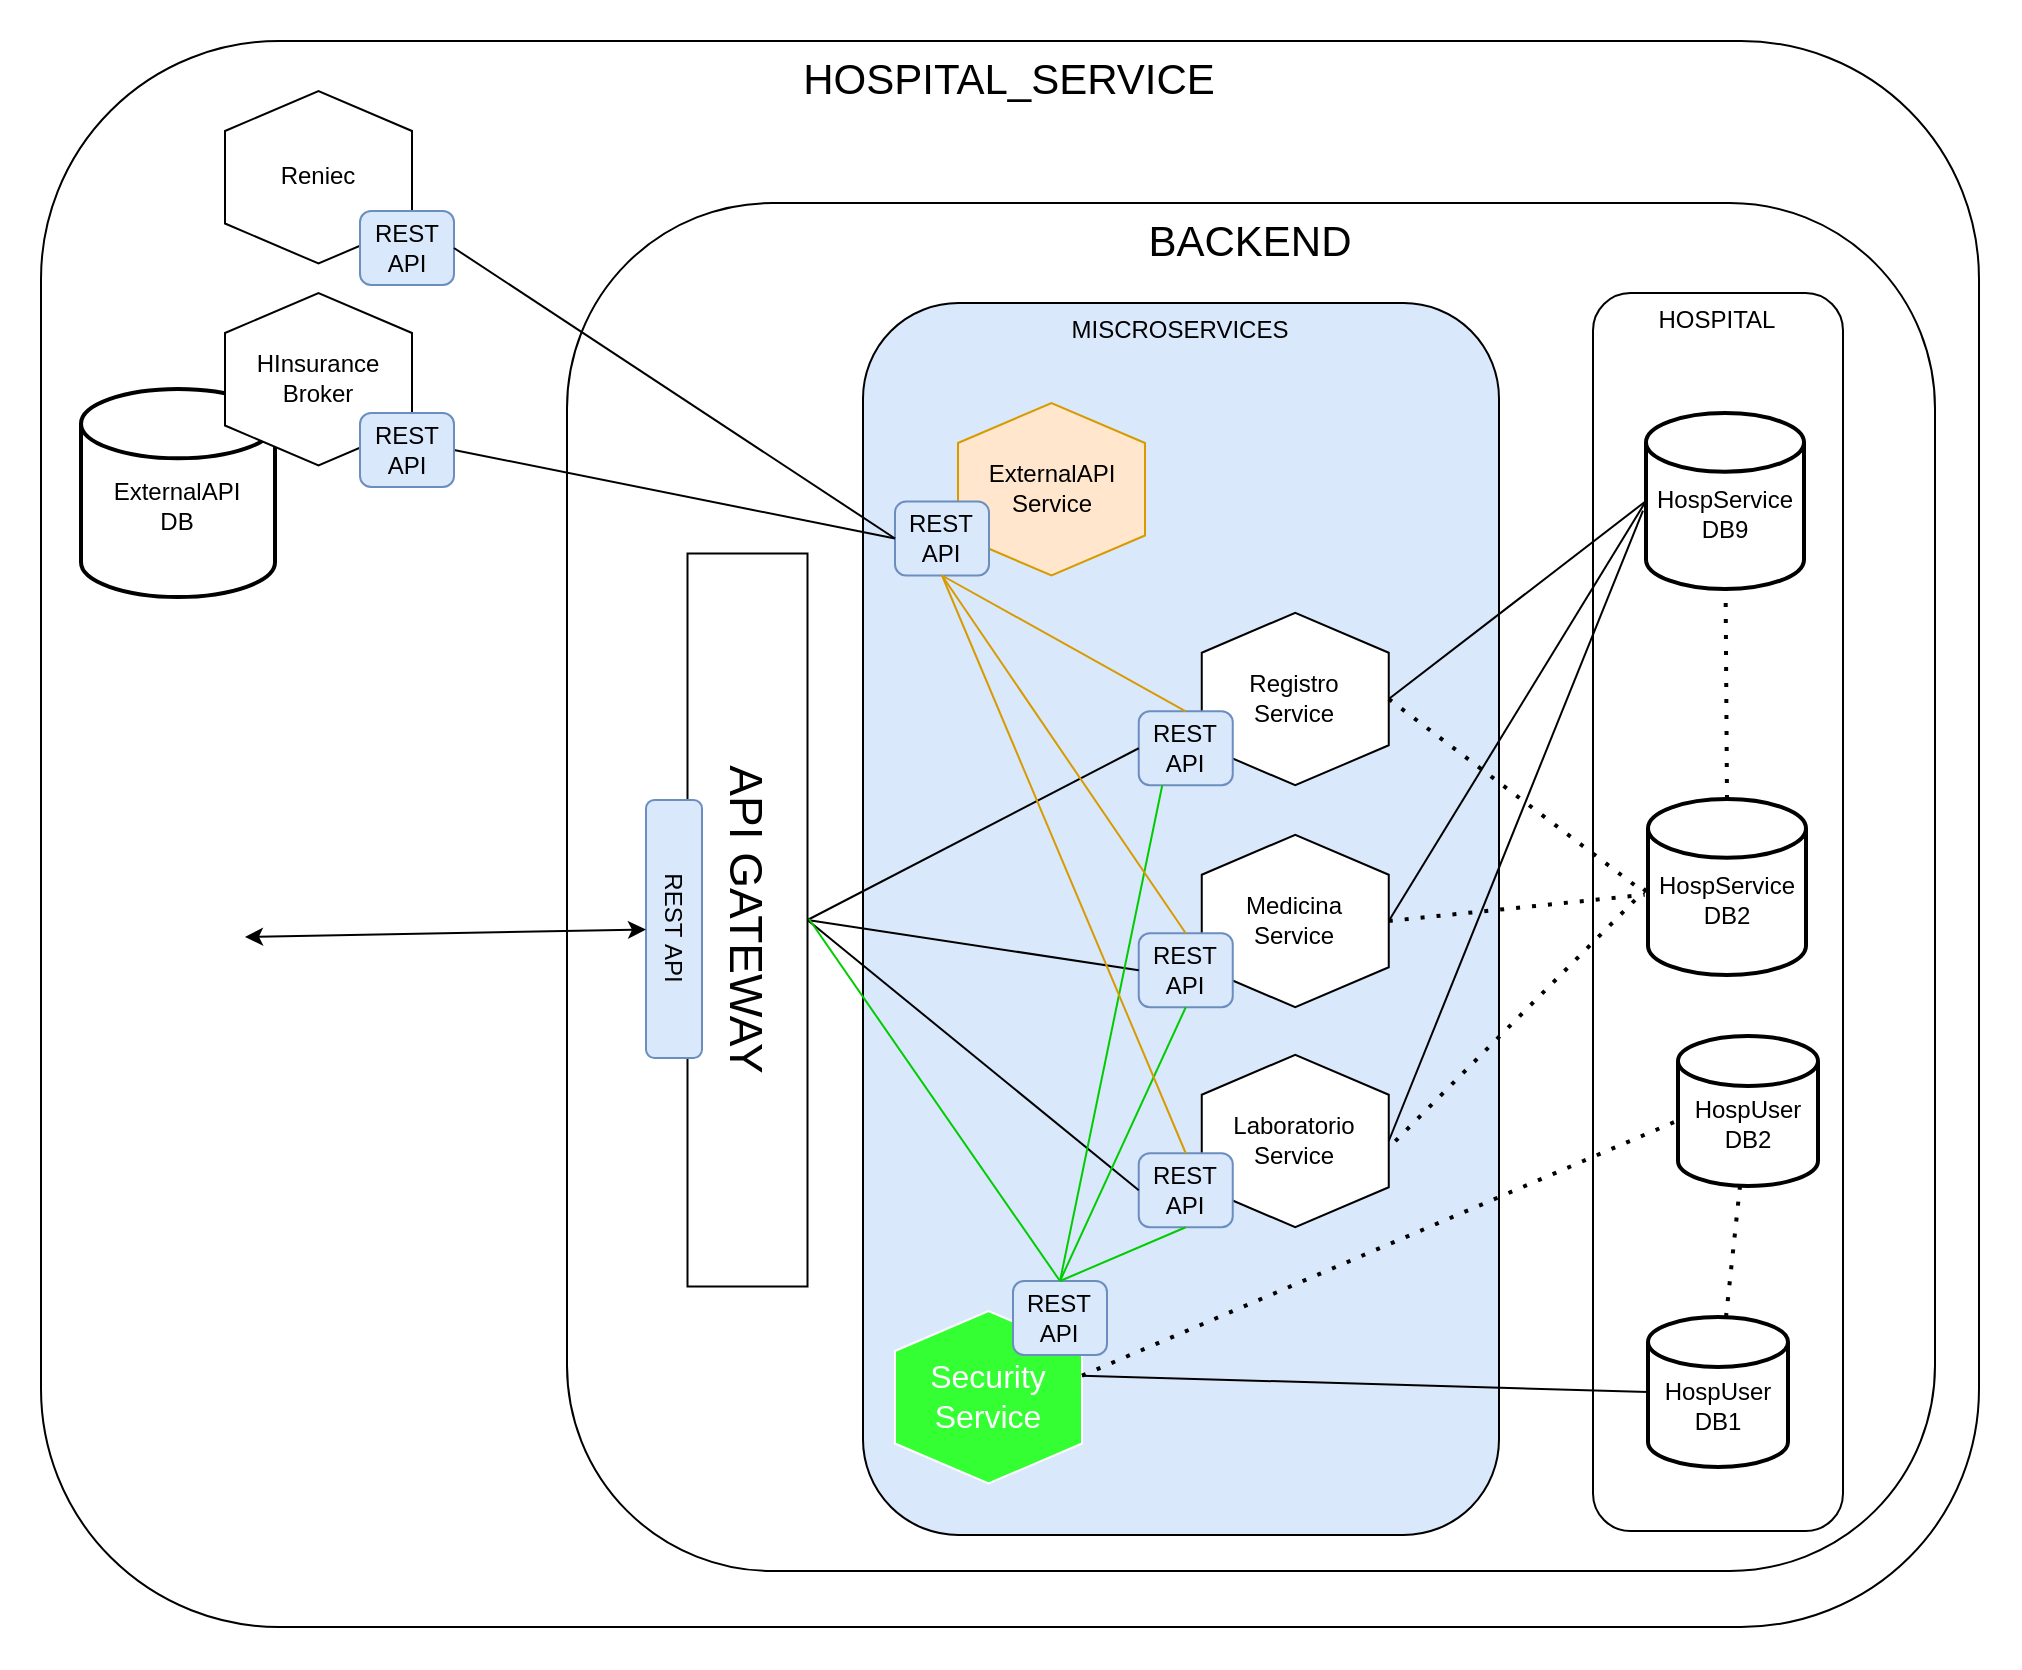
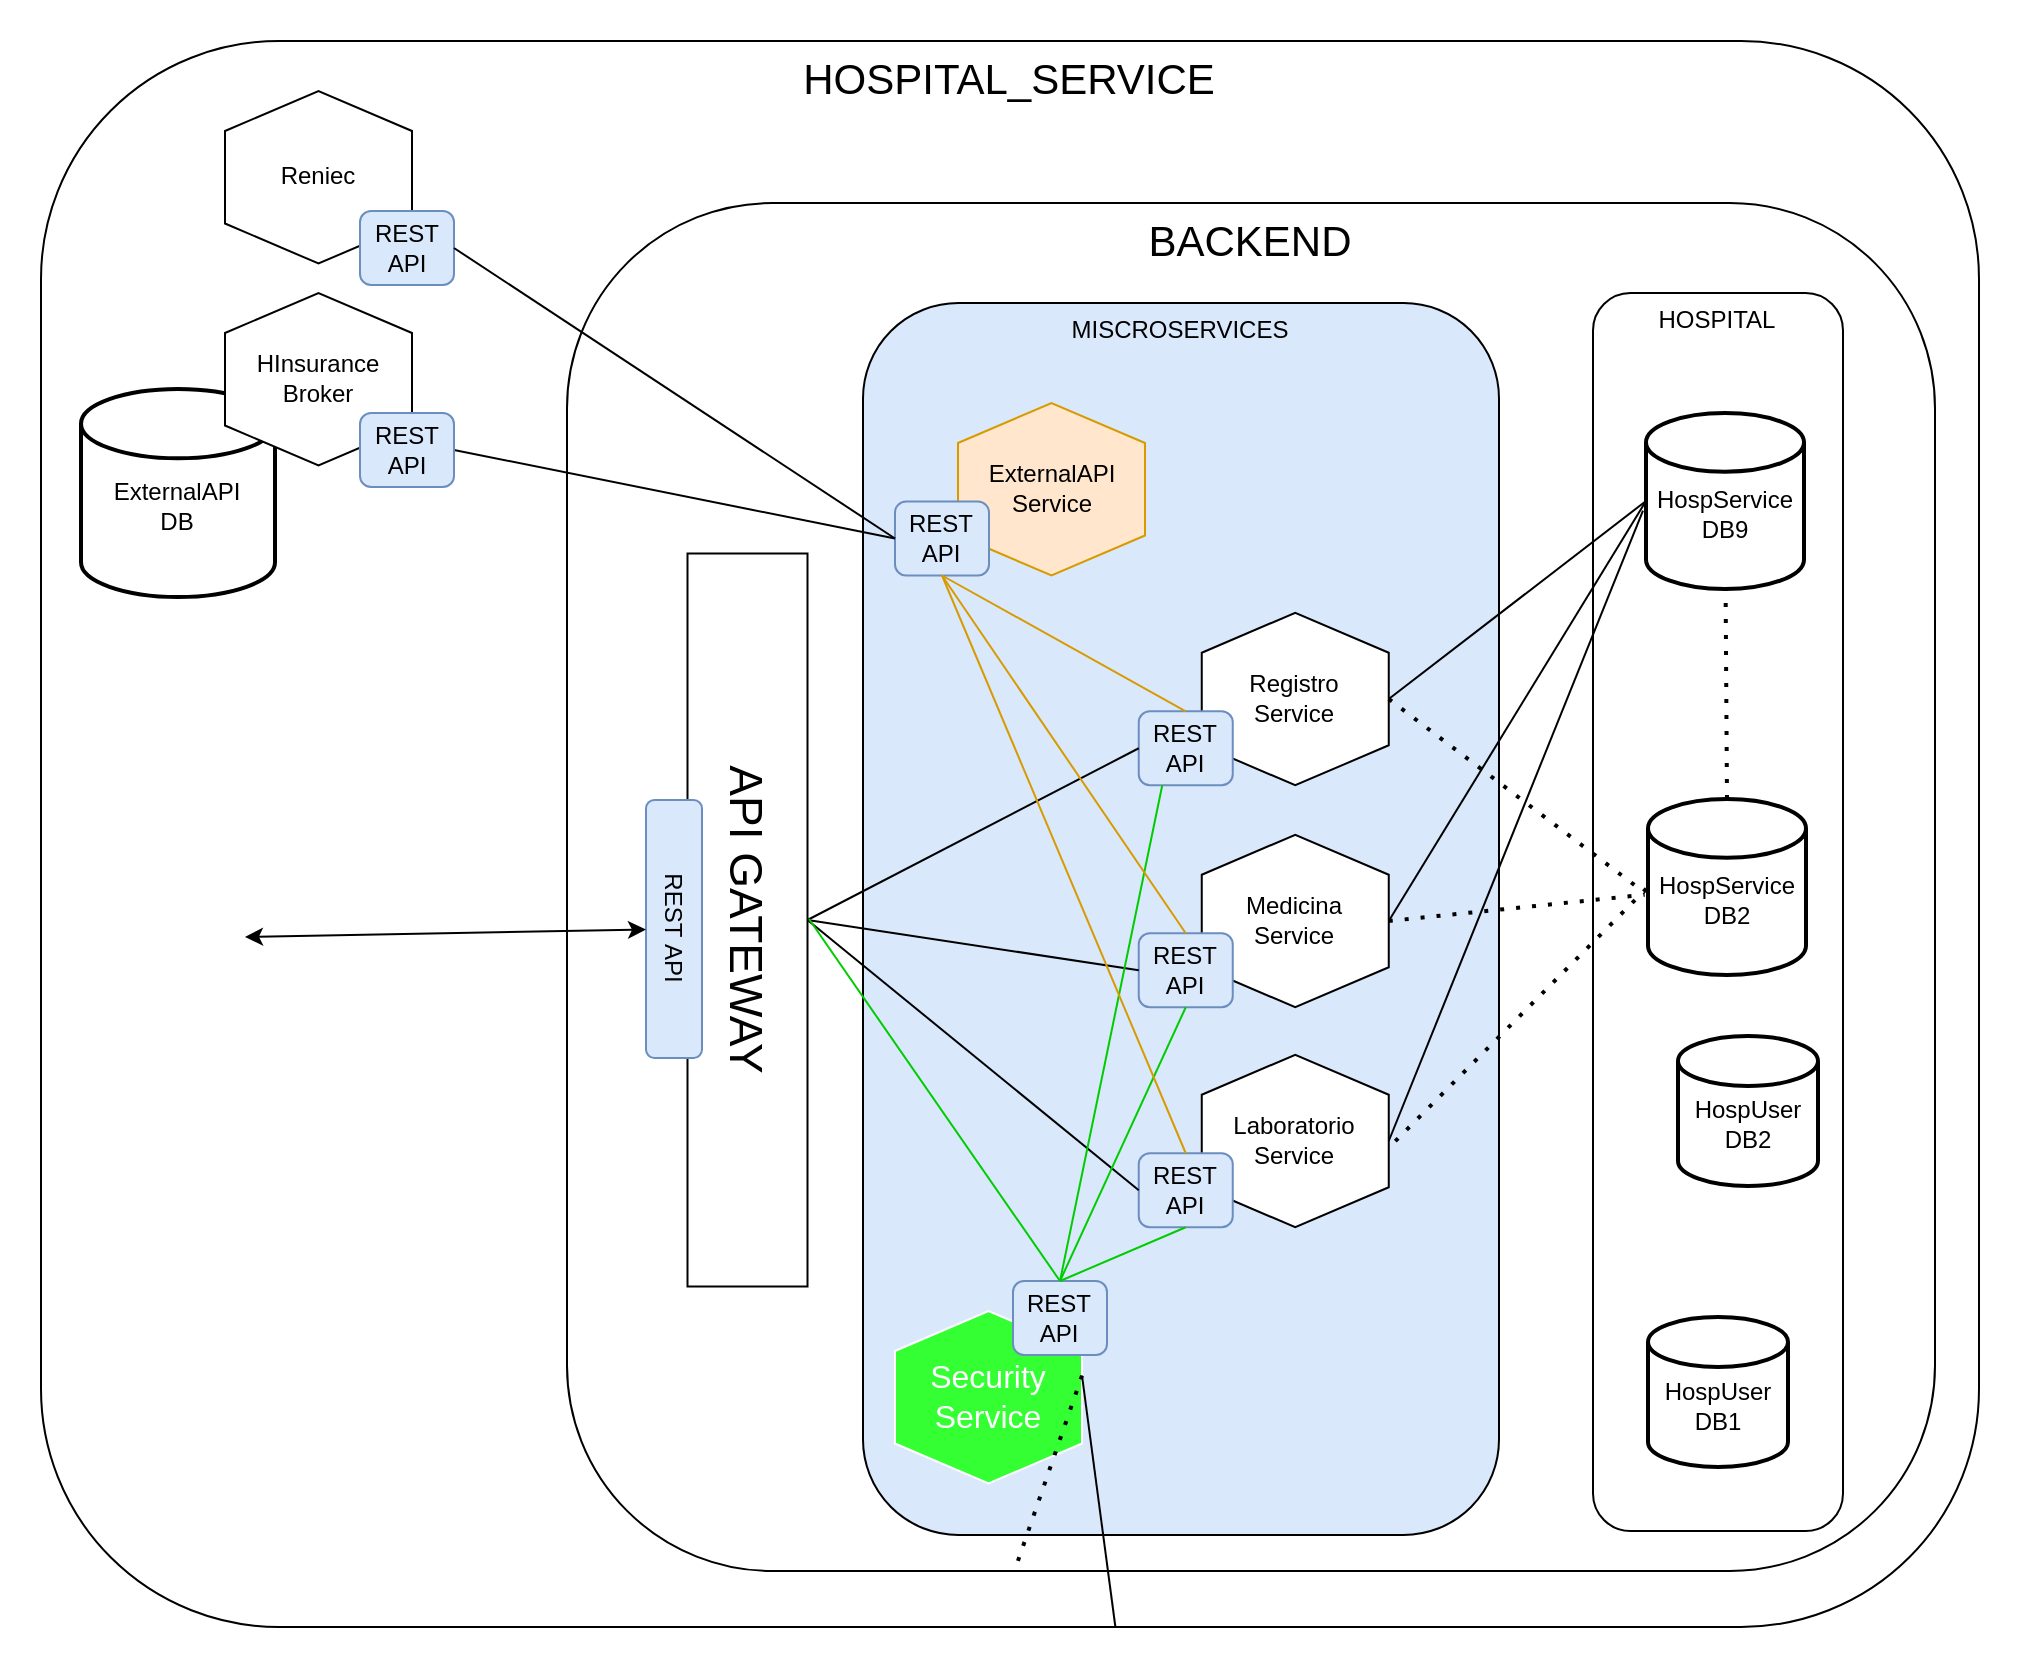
edge "HospUser DB2" -- "Security Service": now "BACKEND" -- "Security Service"
edge "HospUser DB2" -- "HospUser DB1": removed
edge "HospUser DB1" -- "Security Service": now "HOSPITAL_SERVICE" -- "Security Service"
